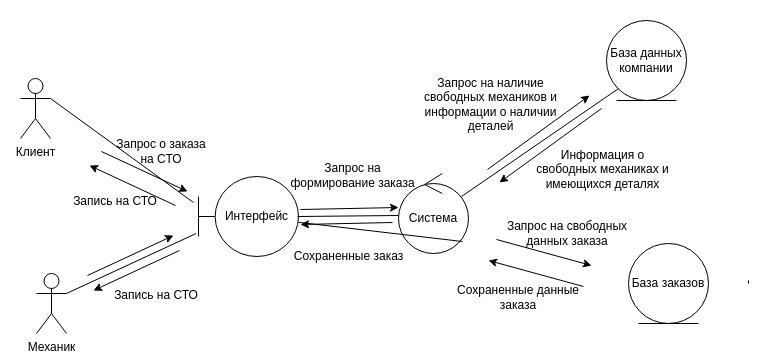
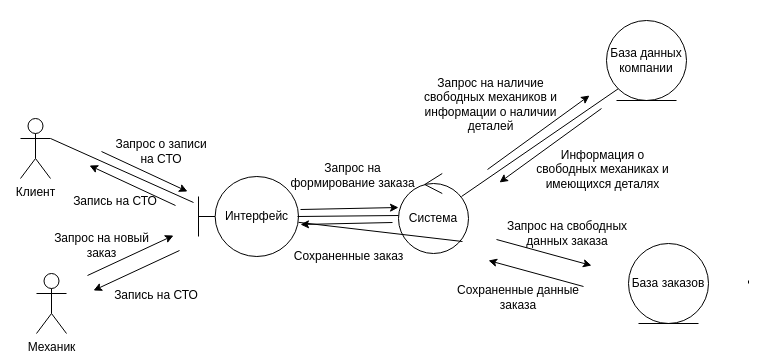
node "Клиент": moved (36, 109) -> (36, 149)
node "Запрос о заказа на СТО": label "Запрос о заказа на СТО" -> "Запрос о записи на СТО"
node "Запрос на новый заказ": added
edge "Интерфейс" -- "Механик": removed
